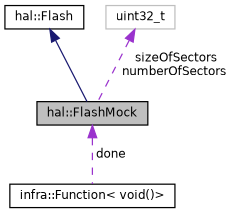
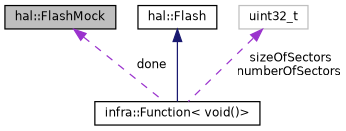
edge "hal::FlashMock" -> "hal::Flash": now "infra::Function< void()>" -> "hal::Flash"
edge "hal::FlashMock" -> "uint32_t": now "infra::Function< void()>" -> "uint32_t"
